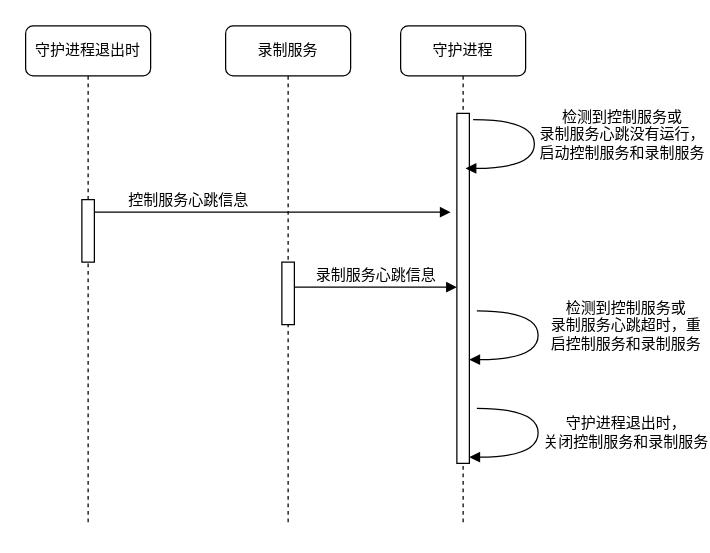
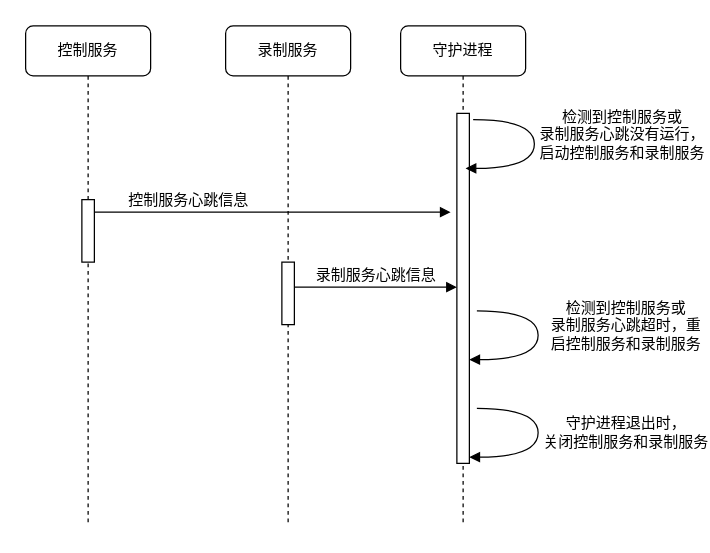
node "守护进程退出时": label "守护进程退出时" -> "控制服务"
